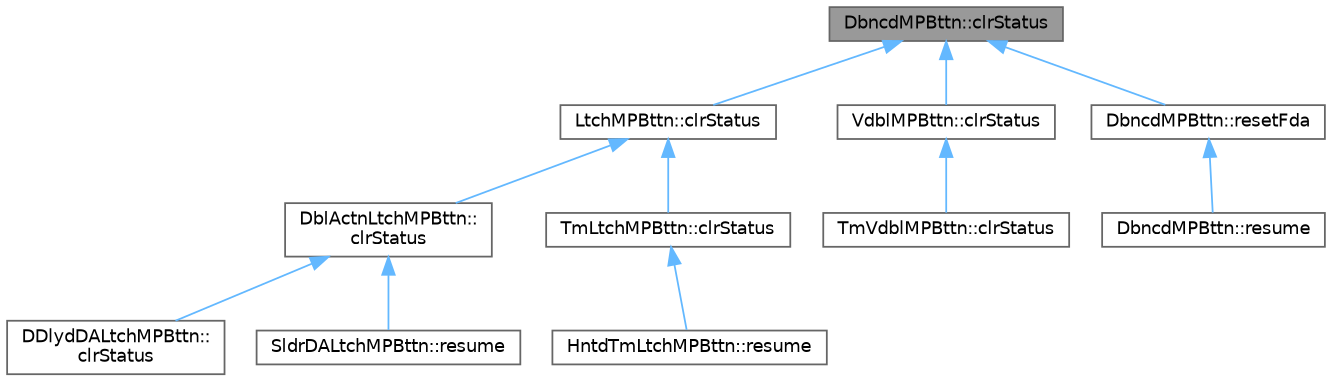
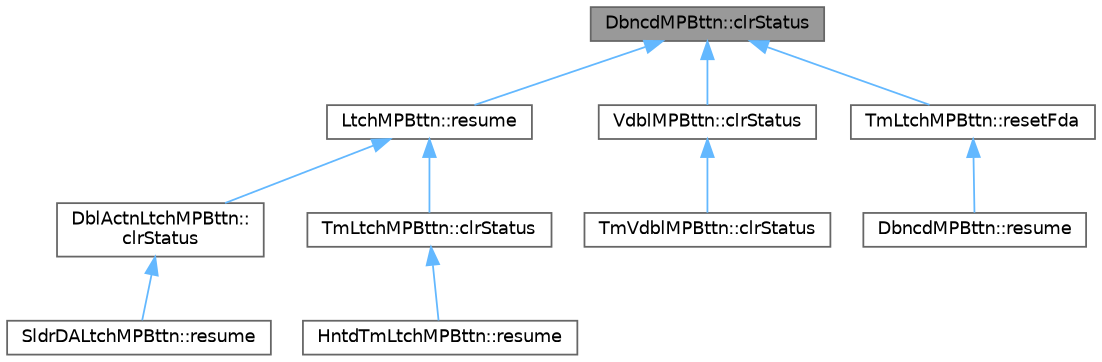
node "LtchMPBttn::clrStatus": label "LtchMPBttn::clrStatus" -> "LtchMPBttn::resume"
node "DbncdMPBttn::resetFda": label "DbncdMPBttn::resetFda" -> "TmLtchMPBttn::resetFda"
node "DDlydDALtchMPBttn:: clrStatus": removed
